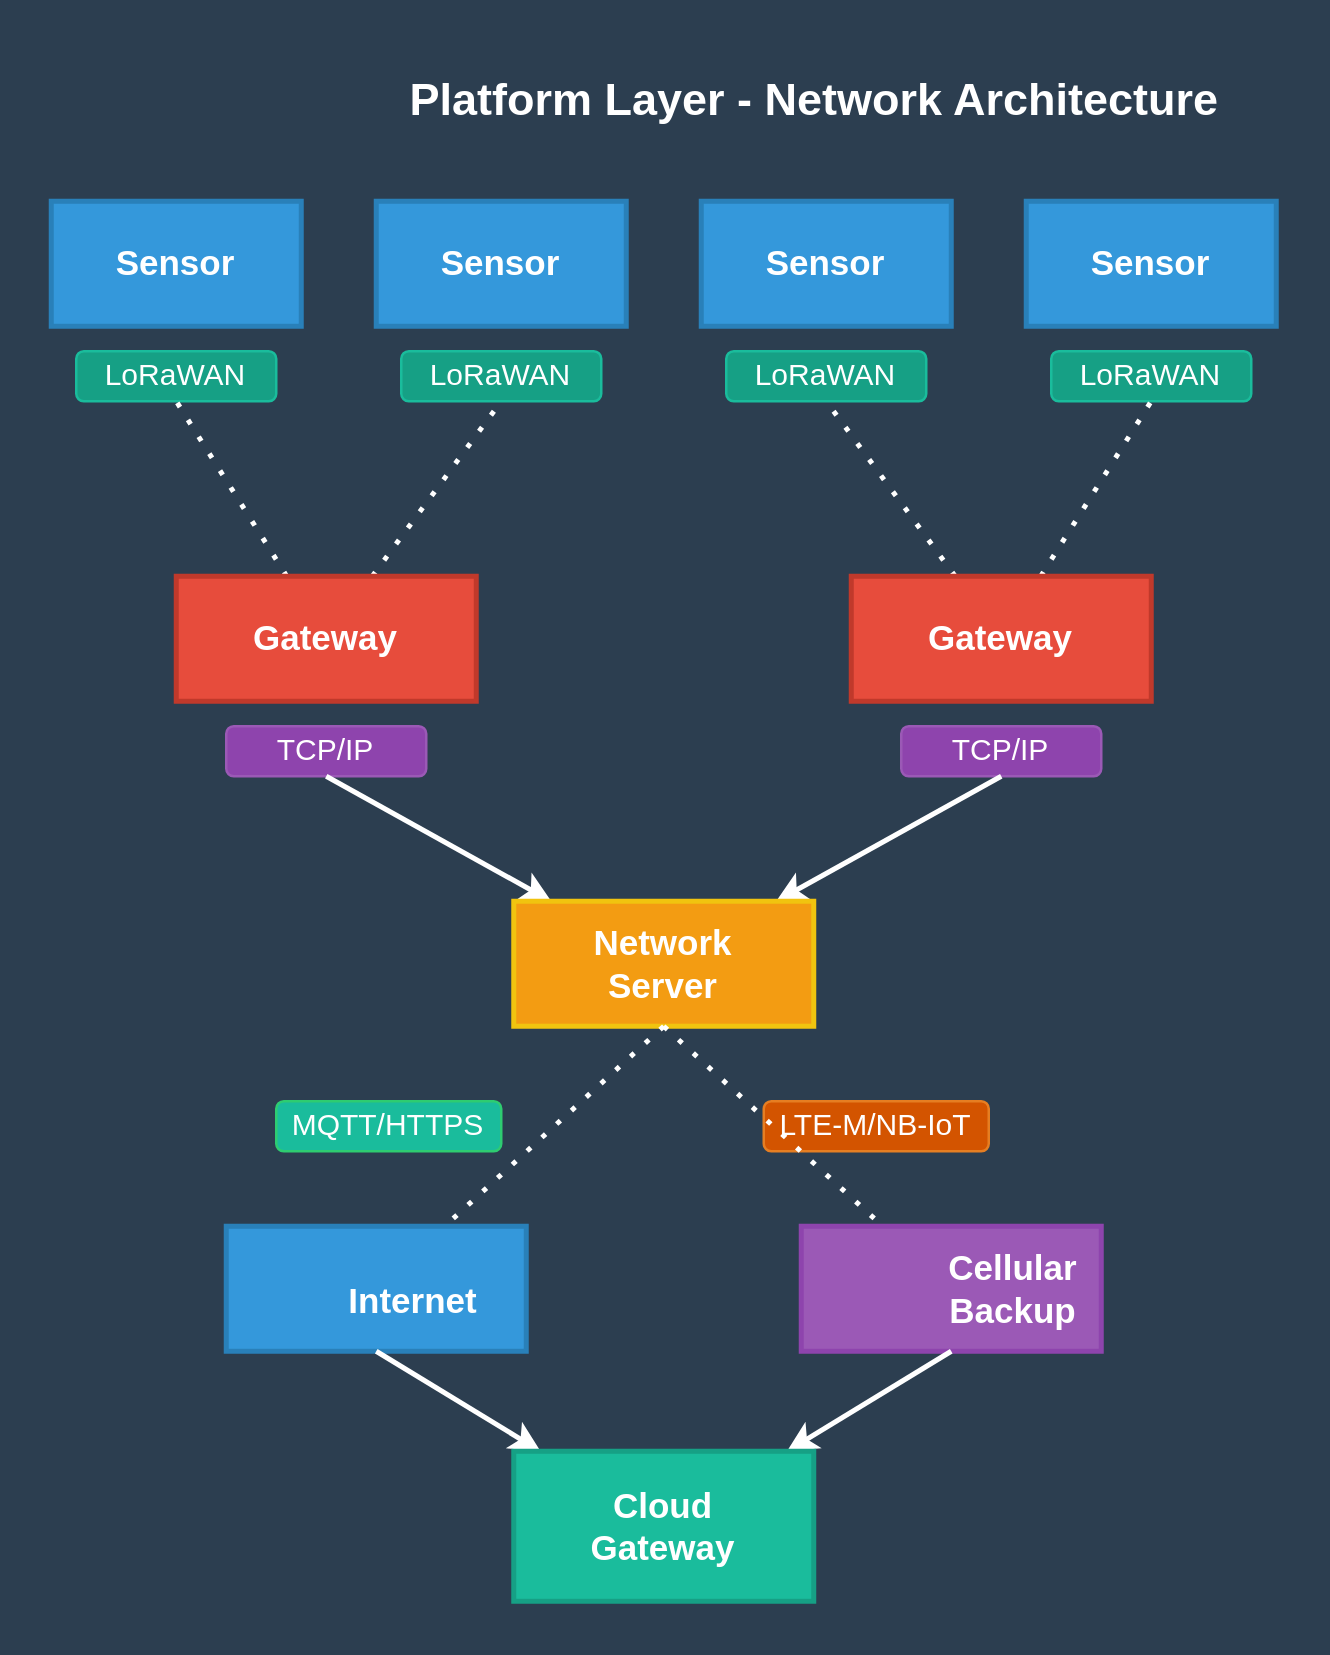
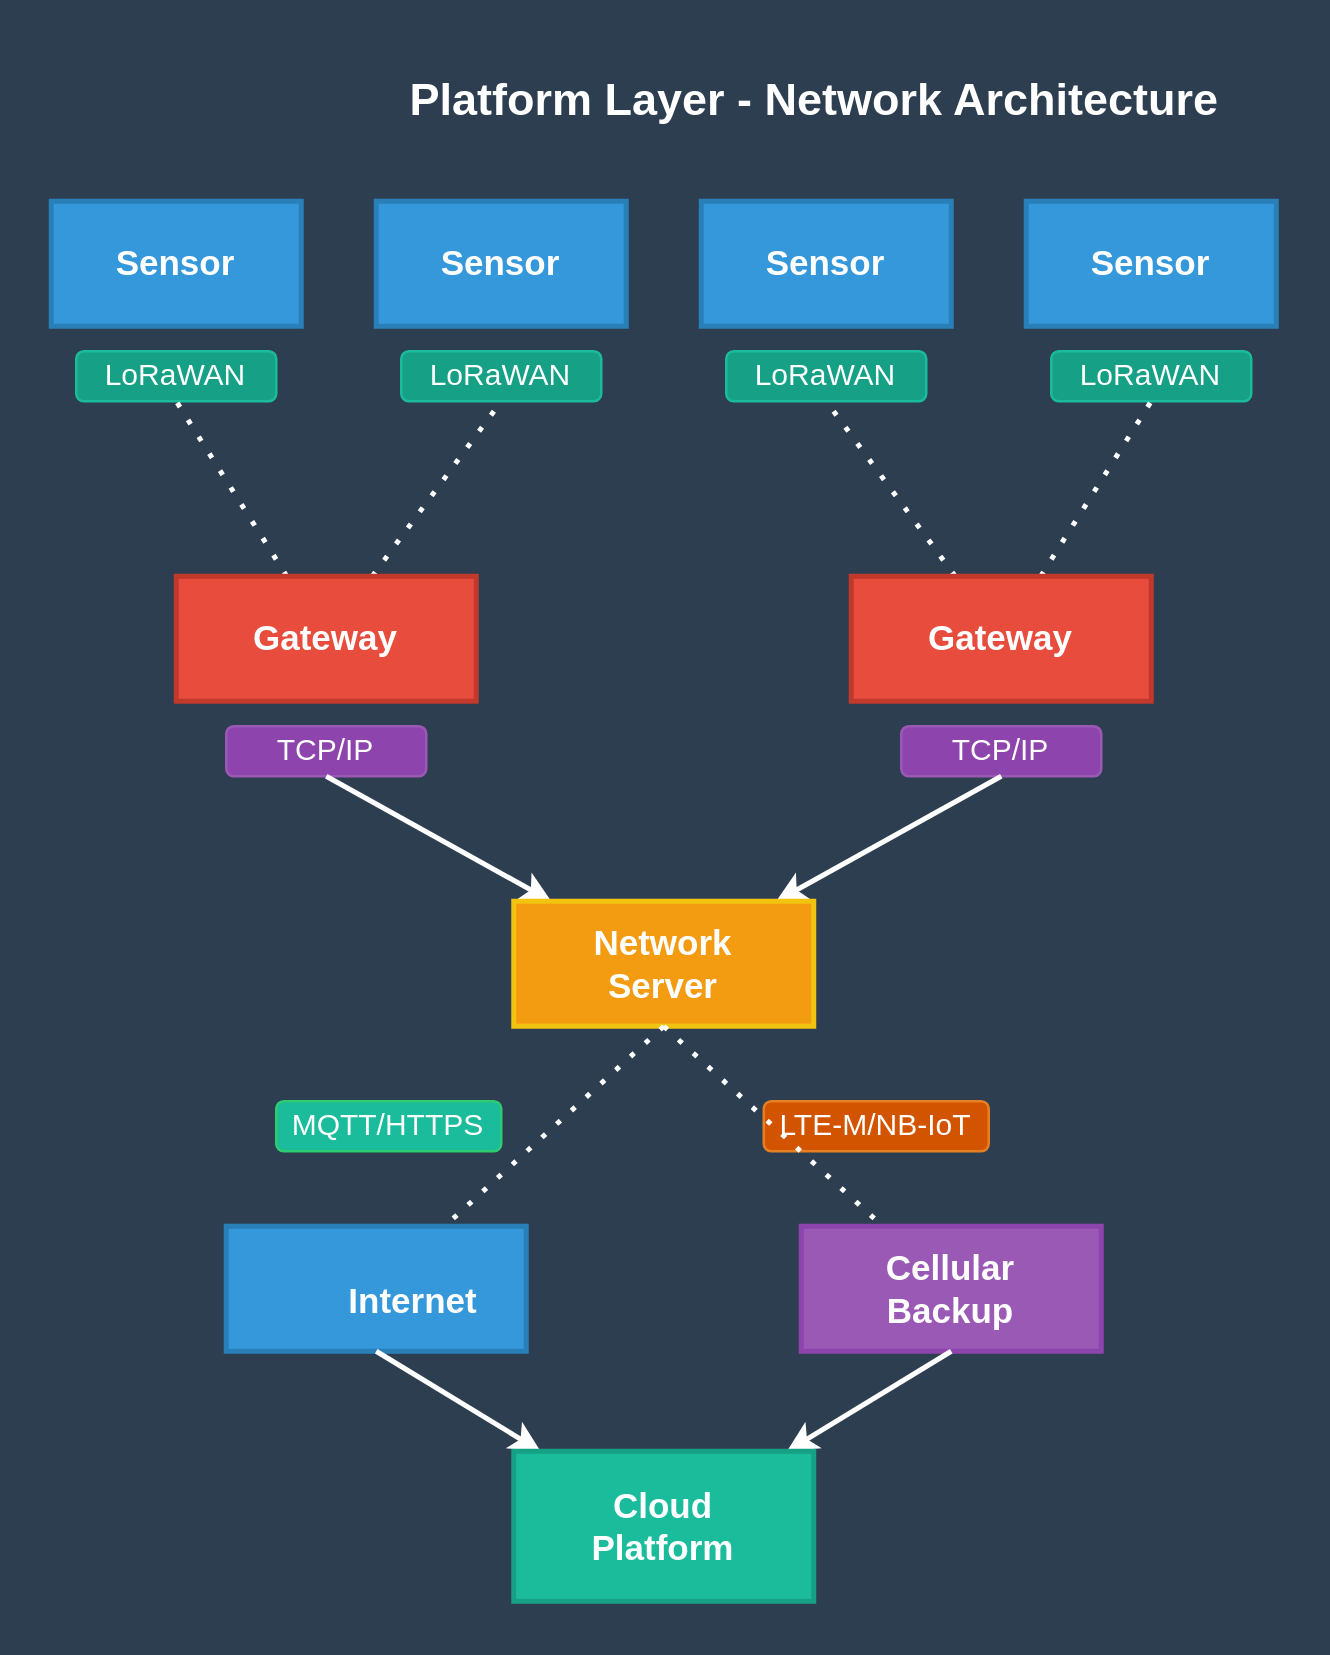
node "Cellular Backup": moved (1014, 1289) -> (951, 1289)
node "Cloud Gateway": label "Cloud Gateway" -> "Cloud Platform"
